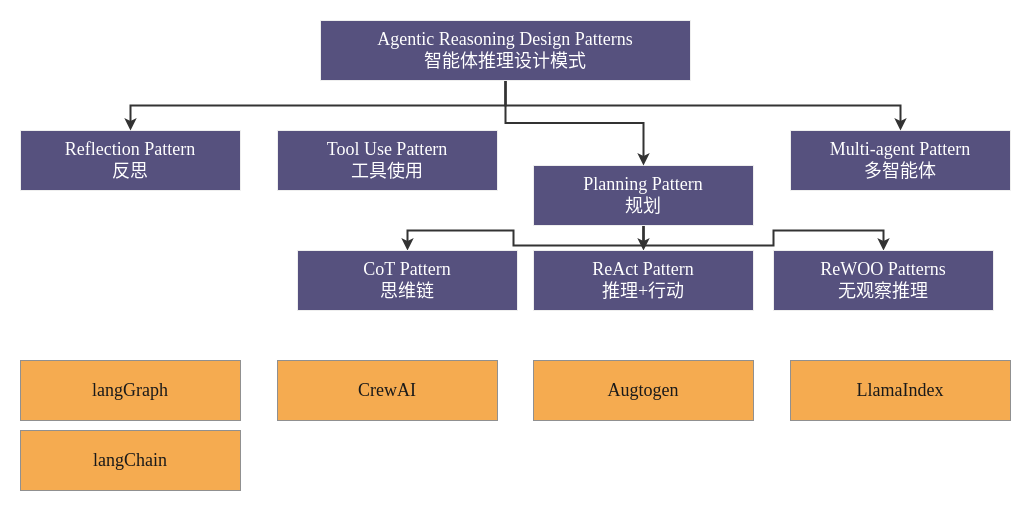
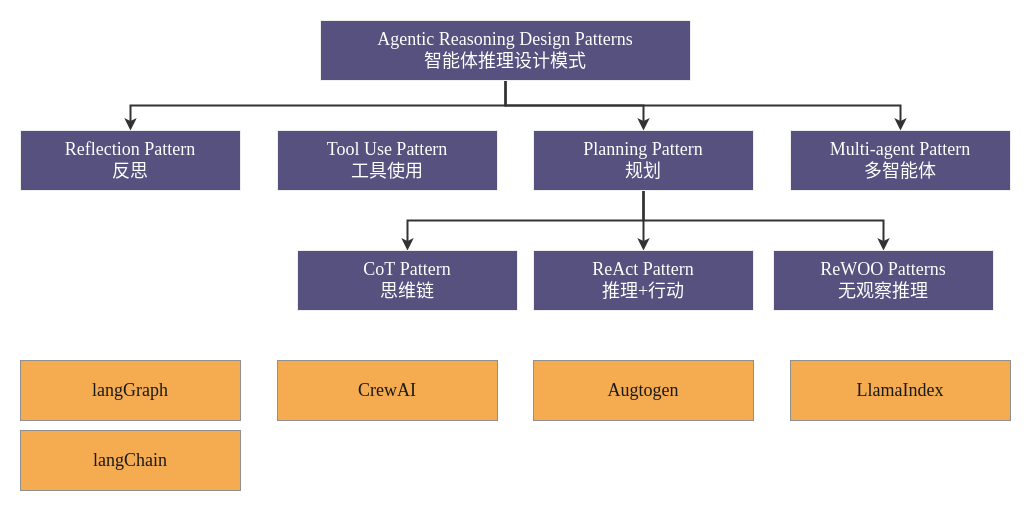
node "Planning Pattern 规划": moved (644, 196) -> (644, 161)
